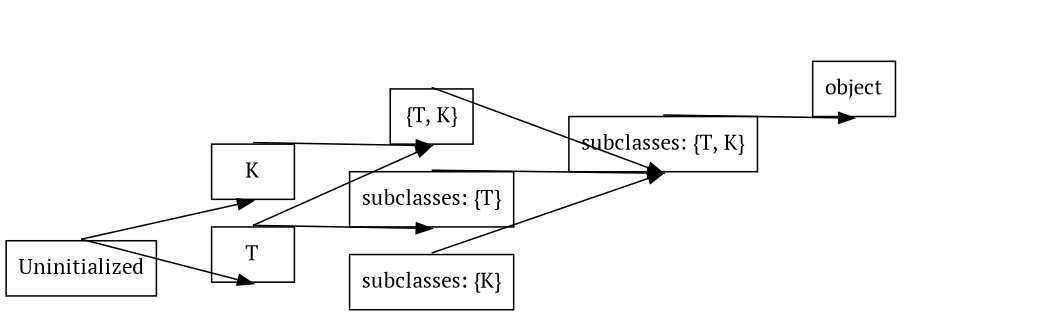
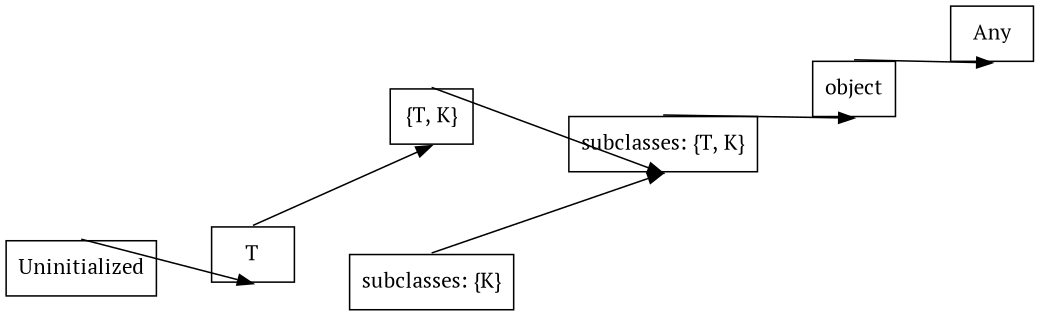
node "Any": added
node "K": removed
node "subclasses: {T}": removed
